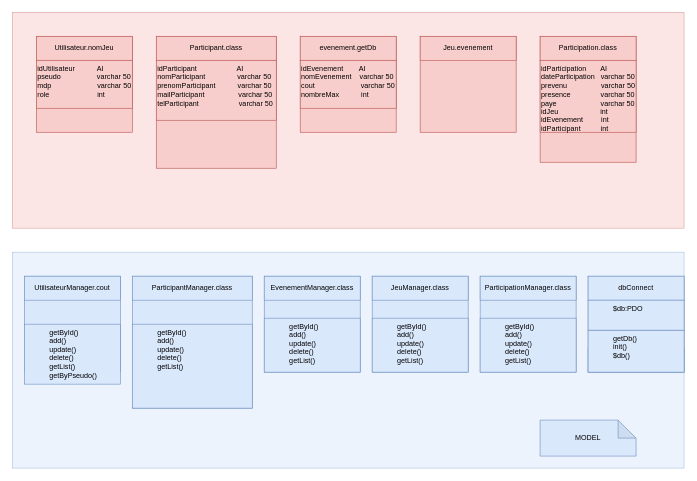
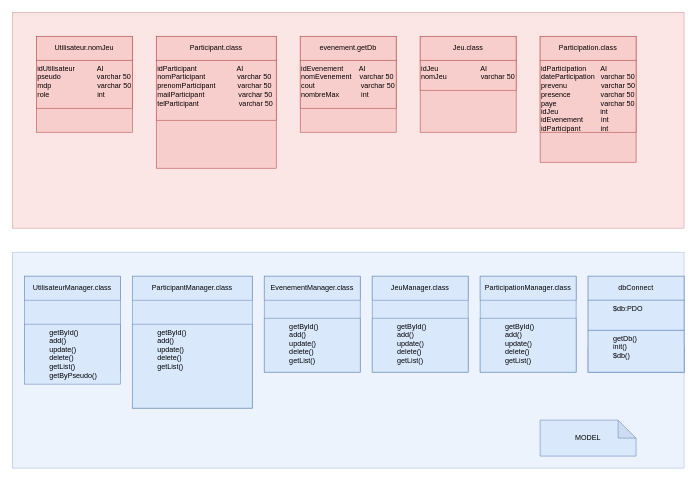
node "Jeu.evenement": label "Jeu.evenement" -> "Jeu.class"
node "idJeu AI nomJeu varchar 50": added
node "UtilisateurManager.cout": label "UtilisateurManager.cout" -> "UtilisateurManager.class"
